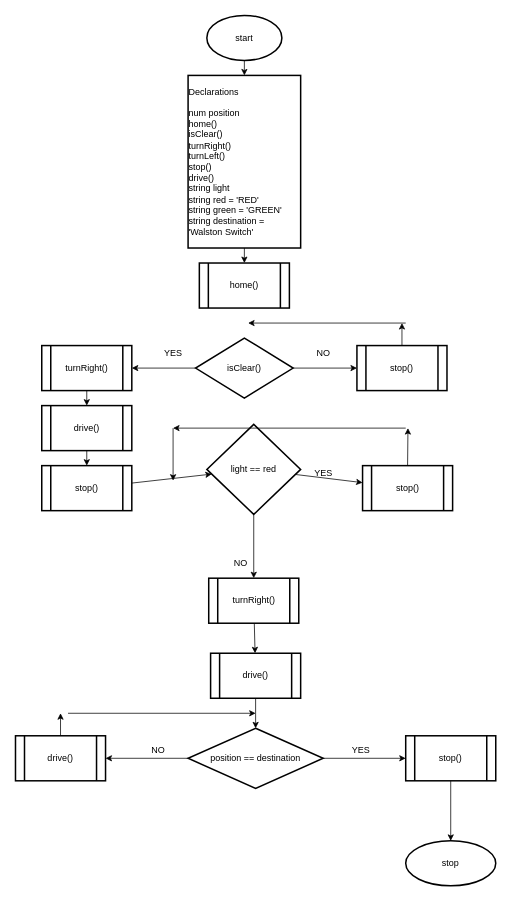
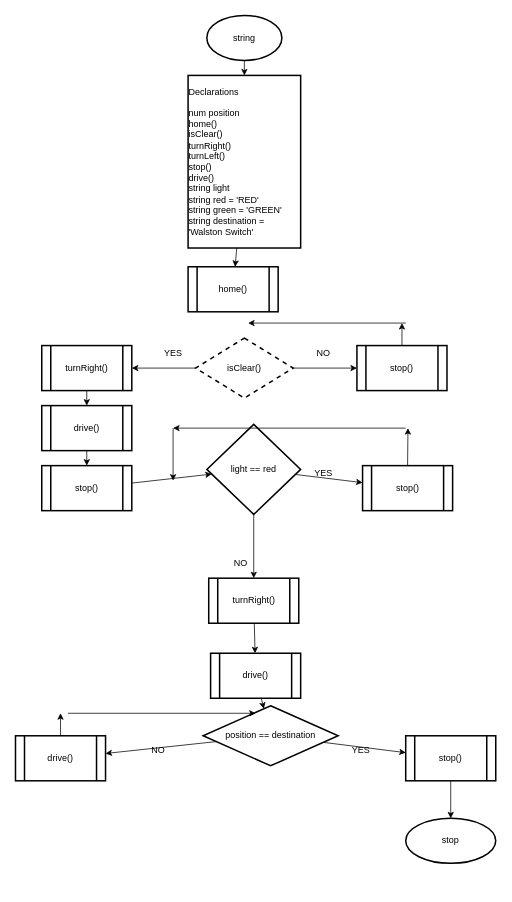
node "start": label "start" -> "string"
node "home()": moved (244, 285) -> (233, 289)
node "isClear()": style solid -> dashed
node "position == destination": moved (255, 758) -> (270, 735)
node "stop": moved (450, 863) -> (450, 840)
